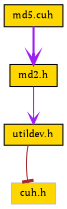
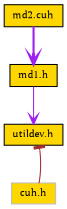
node "md5.cuh": label "md5.cuh" -> "md2.cuh"
node "md2.h": label "md2.h" -> "md1.h"
edge "utildev.h" -> "cuh.h": reversed
